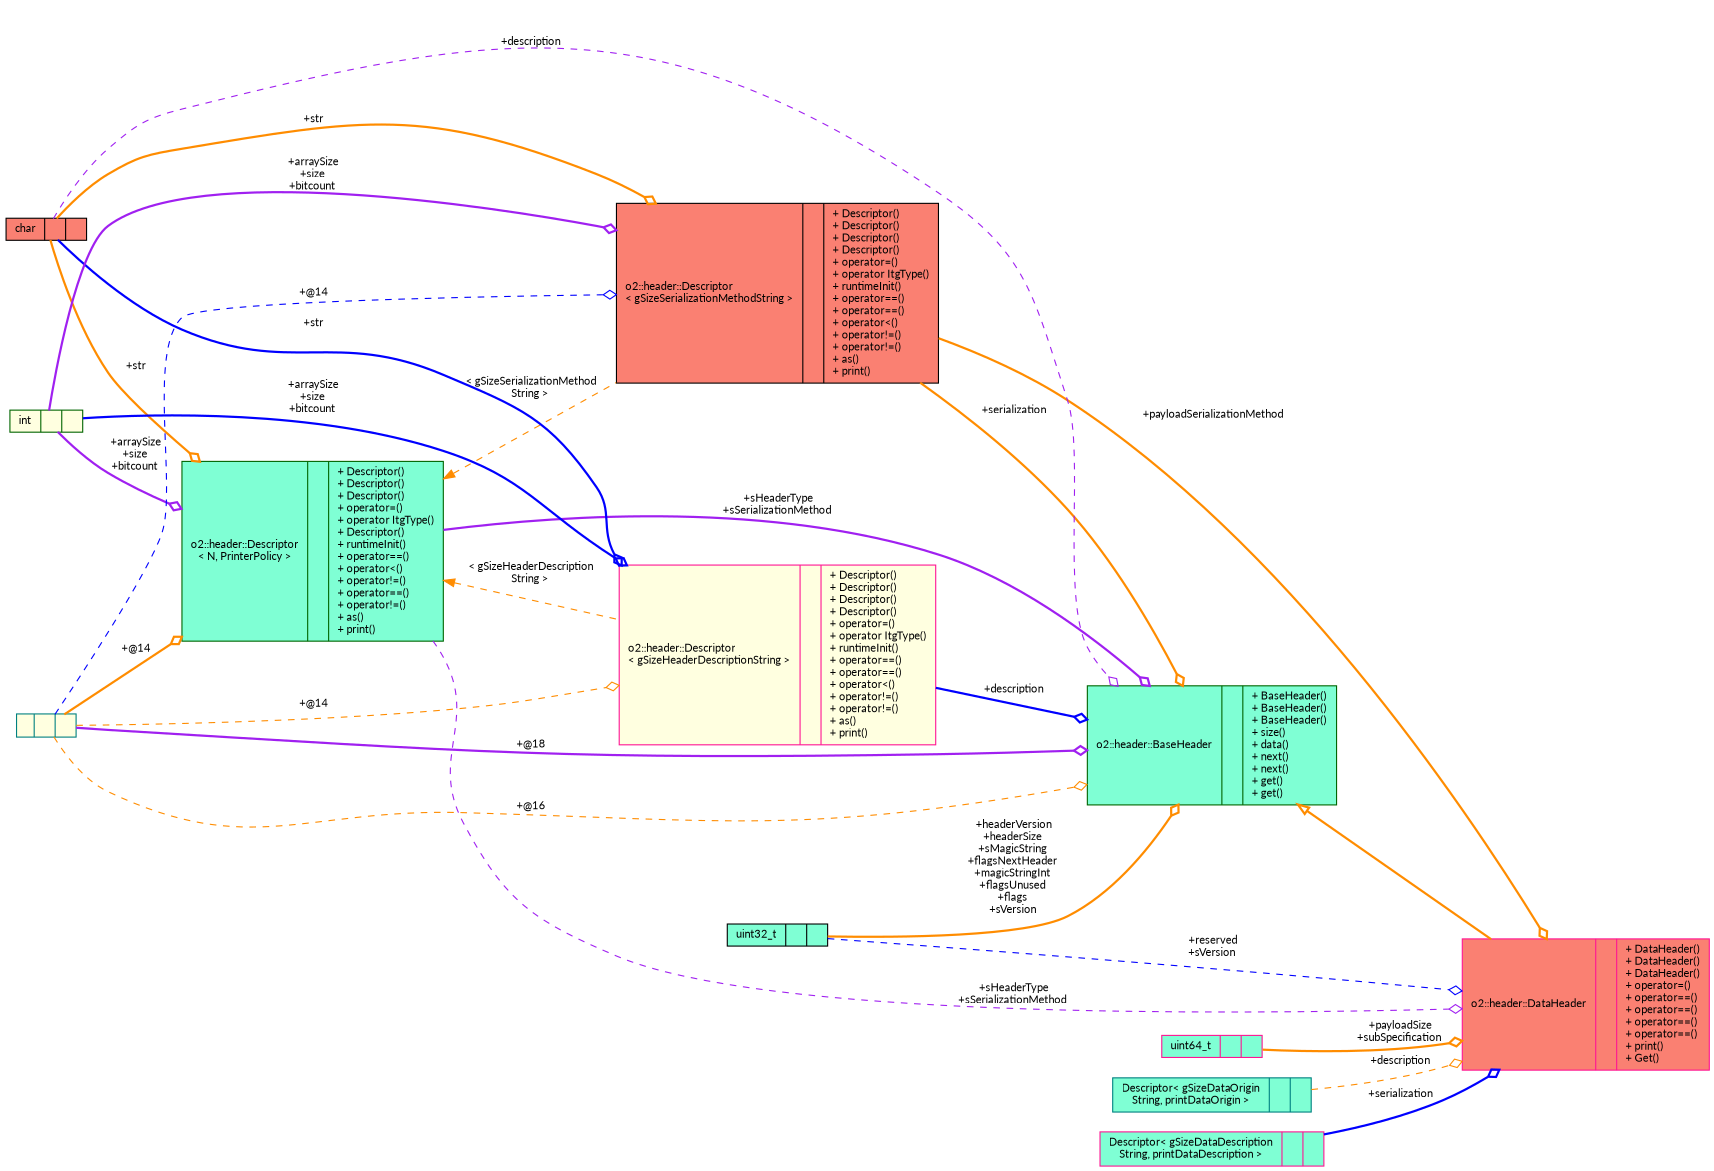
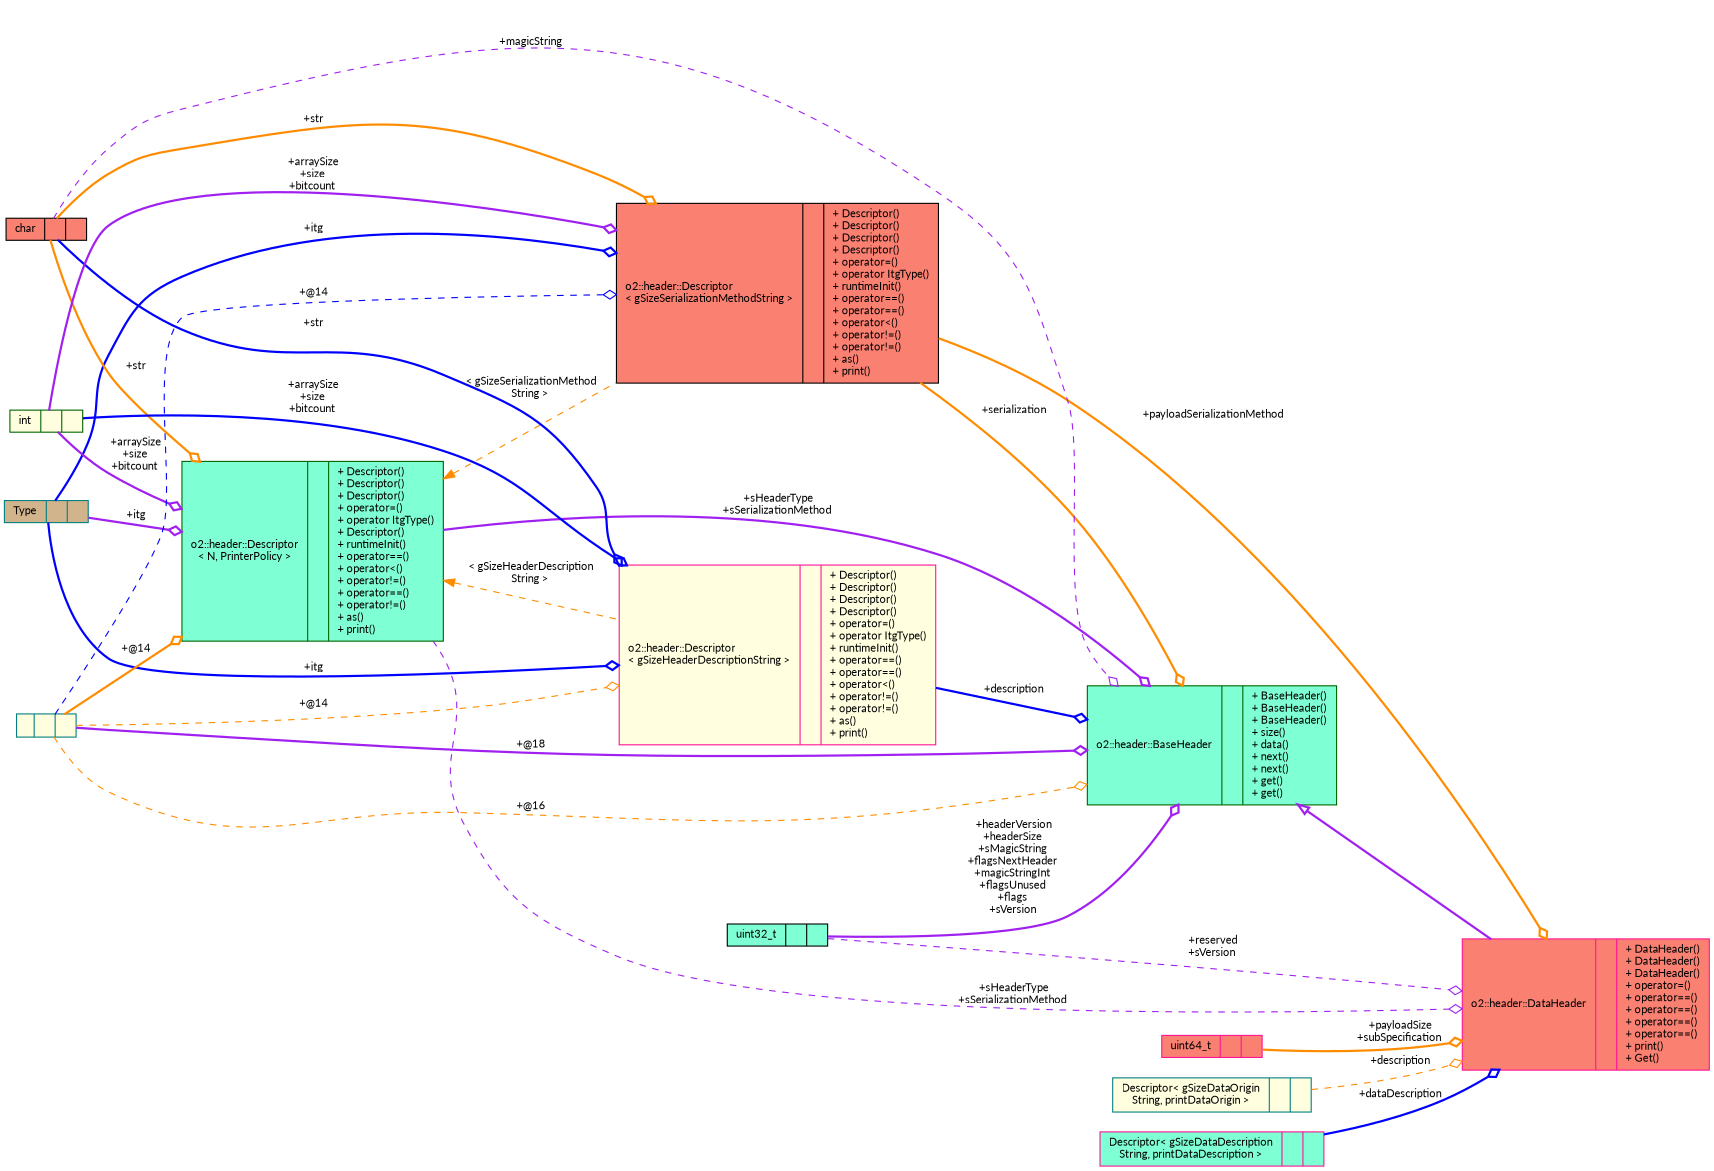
edge "char" -> "o2::header::BaseHeader": label " +description" -> " +magicString"
node "Type": added
edge "o2::header::DataHeader" -> "o2::header::BaseHeader": color darkorange -> purple
edge "uint32_t" -> "o2::header::BaseHeader": color darkorange -> purple
edge "uint32_t" -> "o2::header::DataHeader": color blue -> purple
node "uint64_t": fillcolor aquamarine -> salmon
edge "Descriptor< gSizeDataDescription" -> "o2::header::DataHeader": label " +serialization" -> " +dataDescription"
node "Descriptor< gSizeDataOrigin": fillcolor aquamarine -> lightyellow
